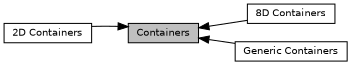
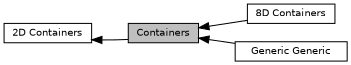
edge "2D Containers" -> "Containers": reversed
node "Generic Containers": label "Generic Containers" -> "Generic Generic"
